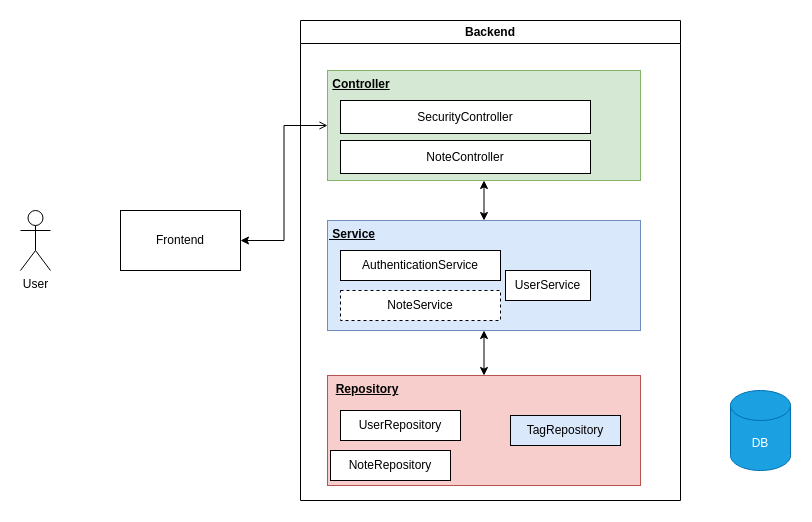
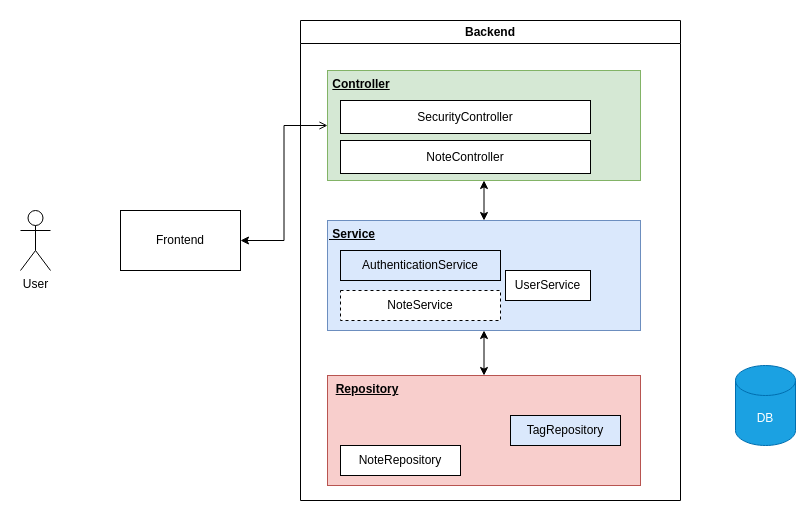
node "AuthenticationService": fillcolor #ffffff -> #dae8fc
node "UserRepository": removed
node "DB": moved (761, 431) -> (766, 406)
node "NoteRepository": moved (391, 466) -> (401, 461)
